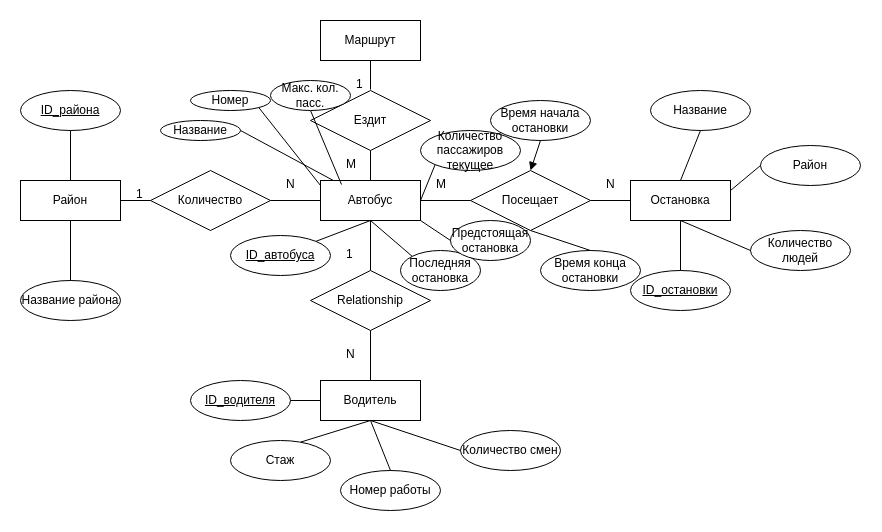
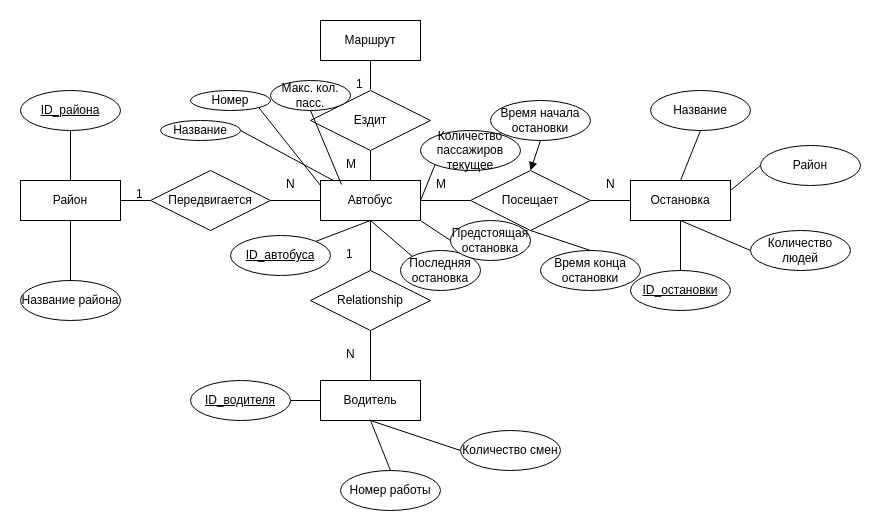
node "Количество": label "Количество" -> "Передвигается"
edge "Водитель" -- "Стаж": removed
node "Стаж": removed
